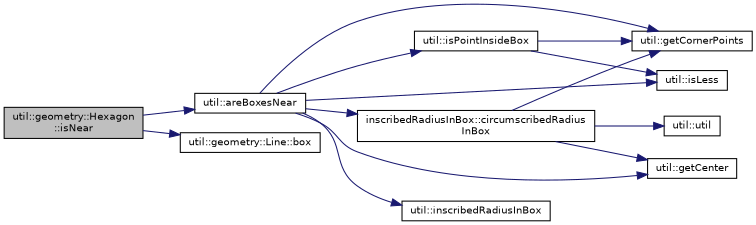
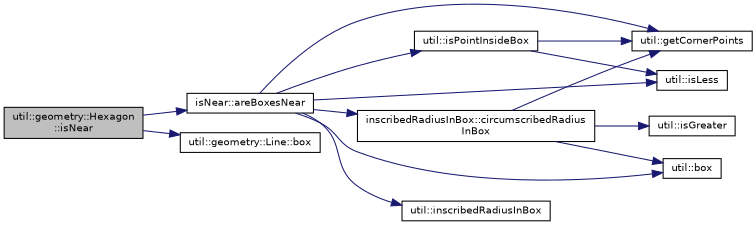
node "util::areBoxesNear": label "util::areBoxesNear" -> "isNear::areBoxesNear"
node "util::util": label "util::util" -> "util::isGreater"
node "util::getCenter": label "util::getCenter" -> "util::box"
